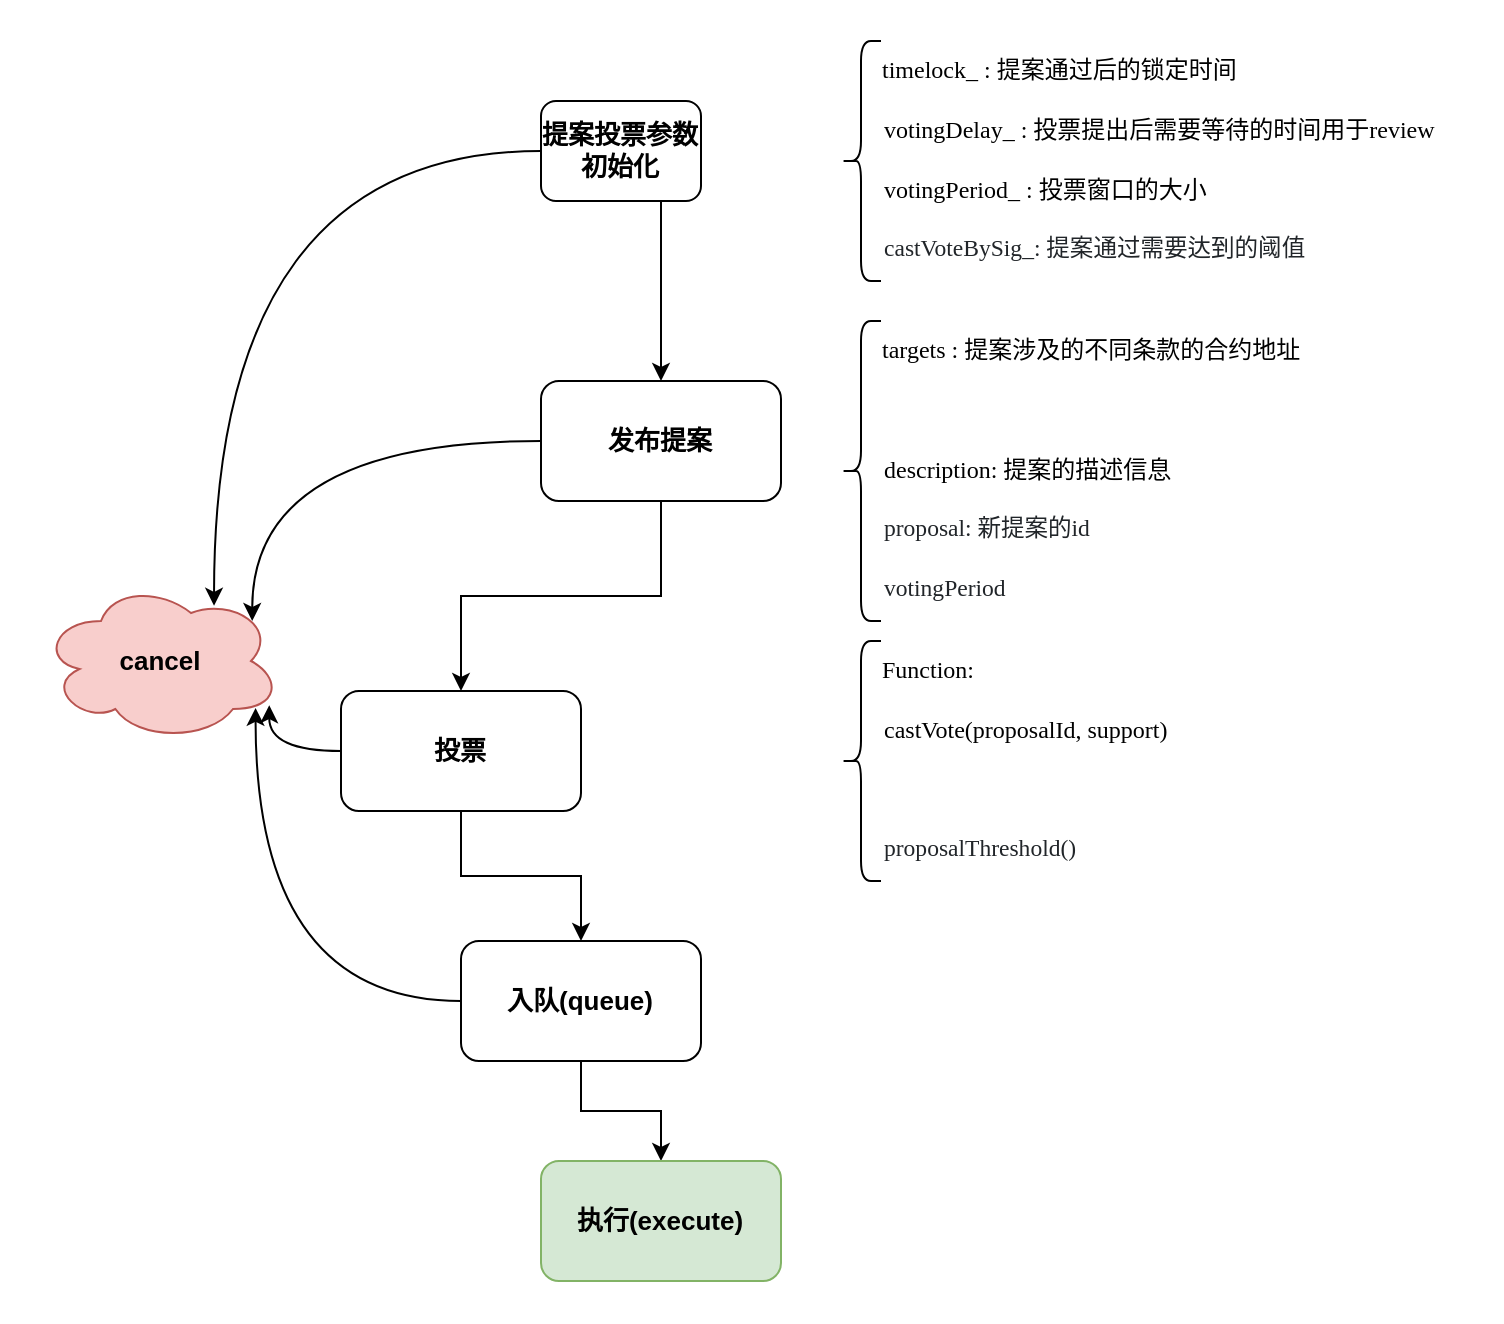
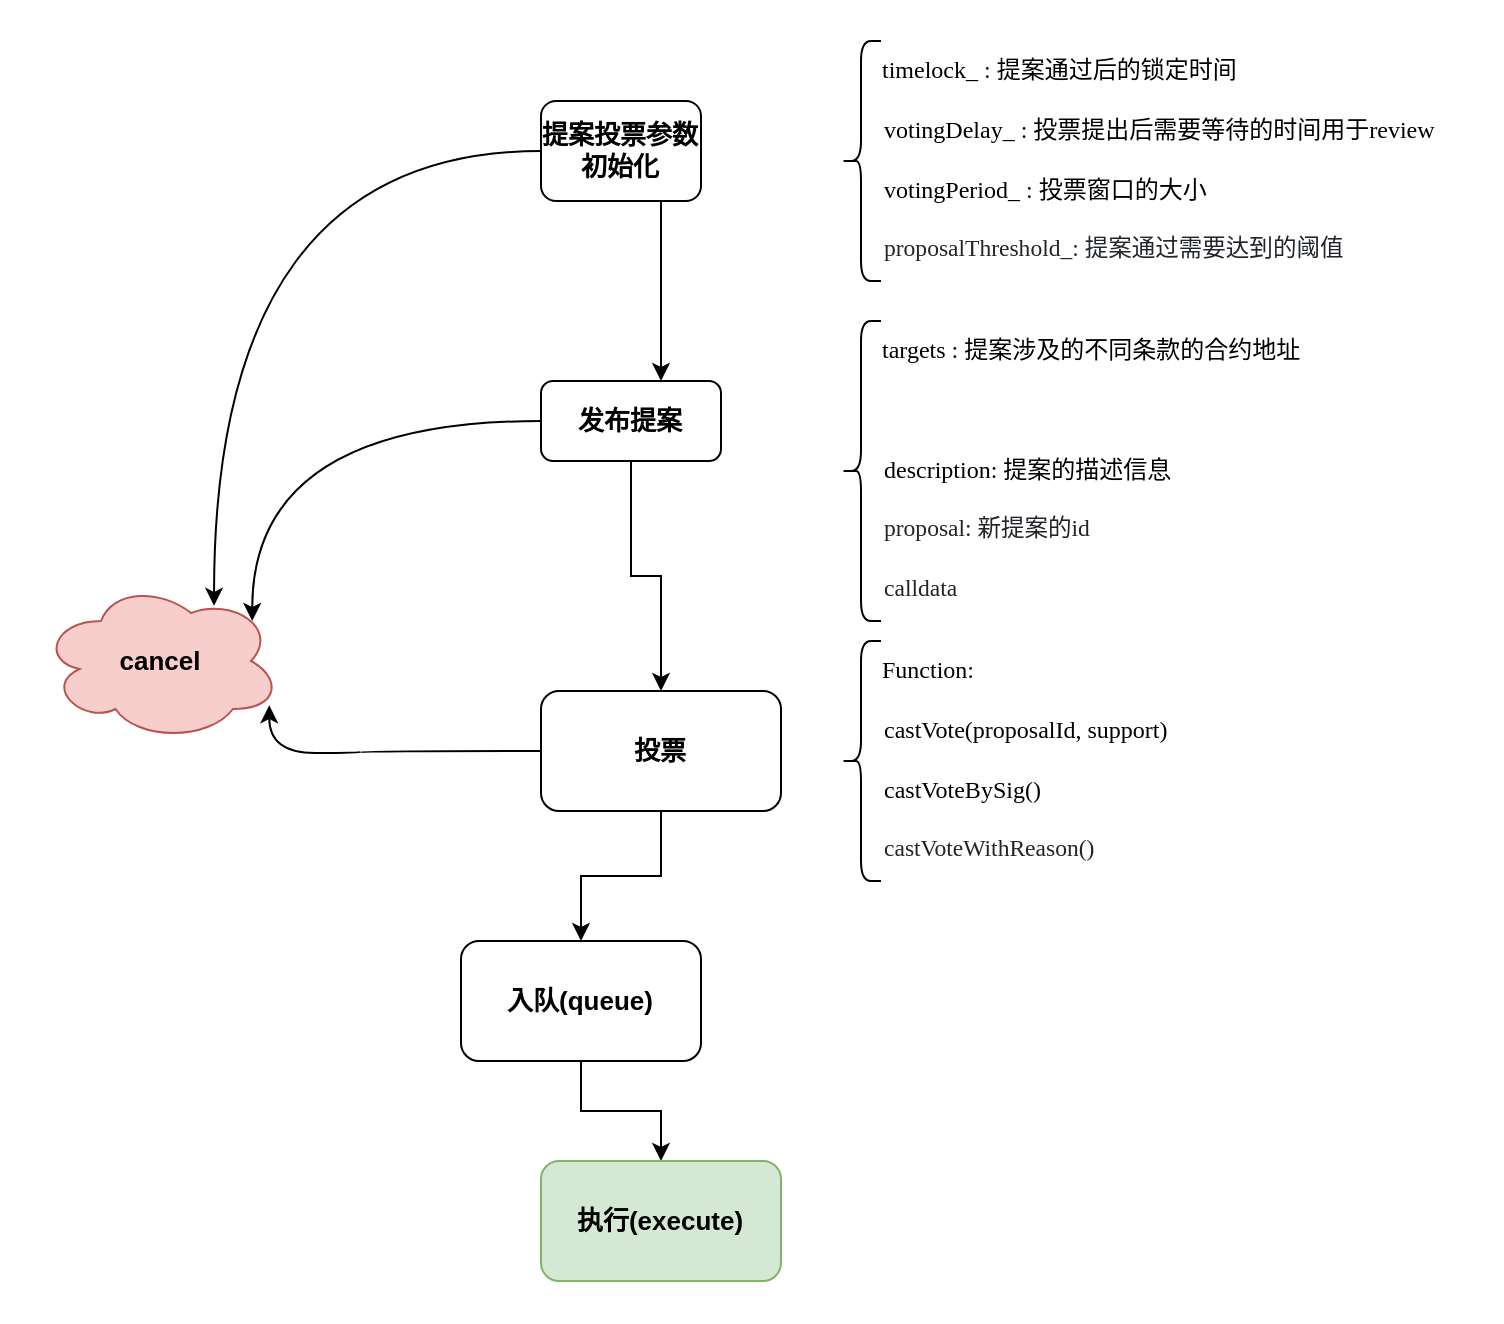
node "castVoteBySig_: 提案通过需要达到的阈值": label "castVoteBySig_: 提案通过需要达到的阈值" -> "proposalThreshold_: 提案通过需要达到的阈值"
node "发布提案": size 240x120 -> 180x80
node "votingPeriod": label "votingPeriod" -> "calldata"
node "投票": moved (461, 751) -> (661, 751)
node "castVoteBySig()": added
node "proposalThreshold()": label "proposalThreshold()" -> "castVoteWithReason()"
edge "入队(queue)" -> "cancel": removed
